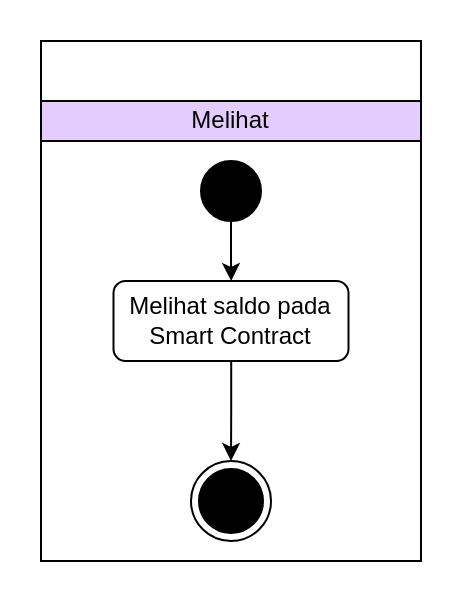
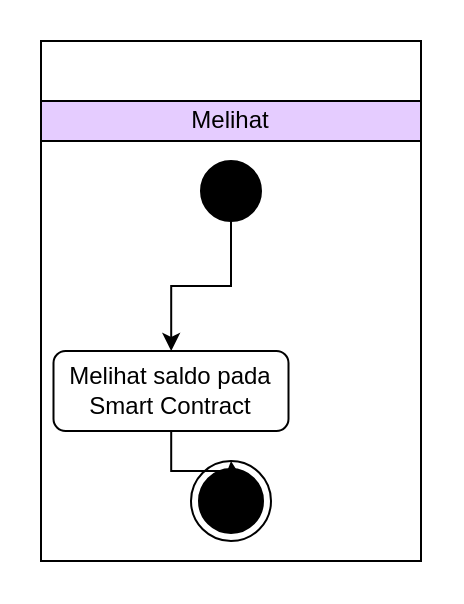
node "Melihat saldo pada Smart Contract": moved (231, 321) -> (171, 391)
